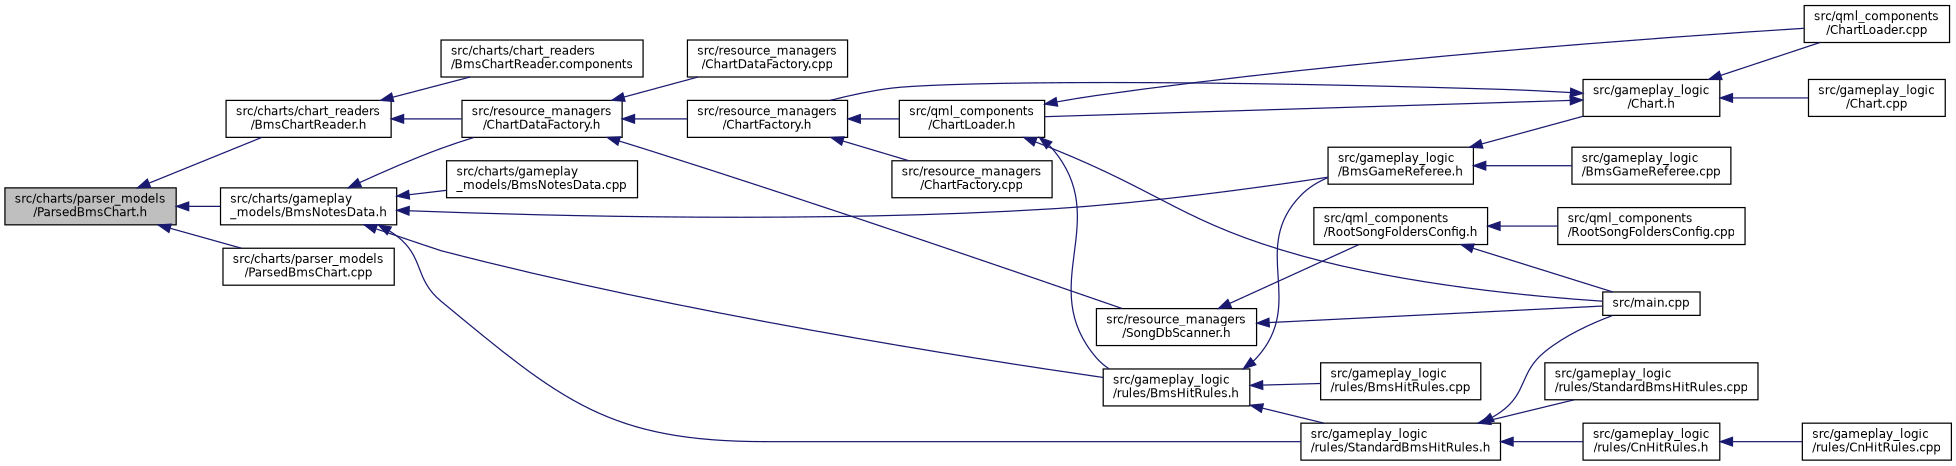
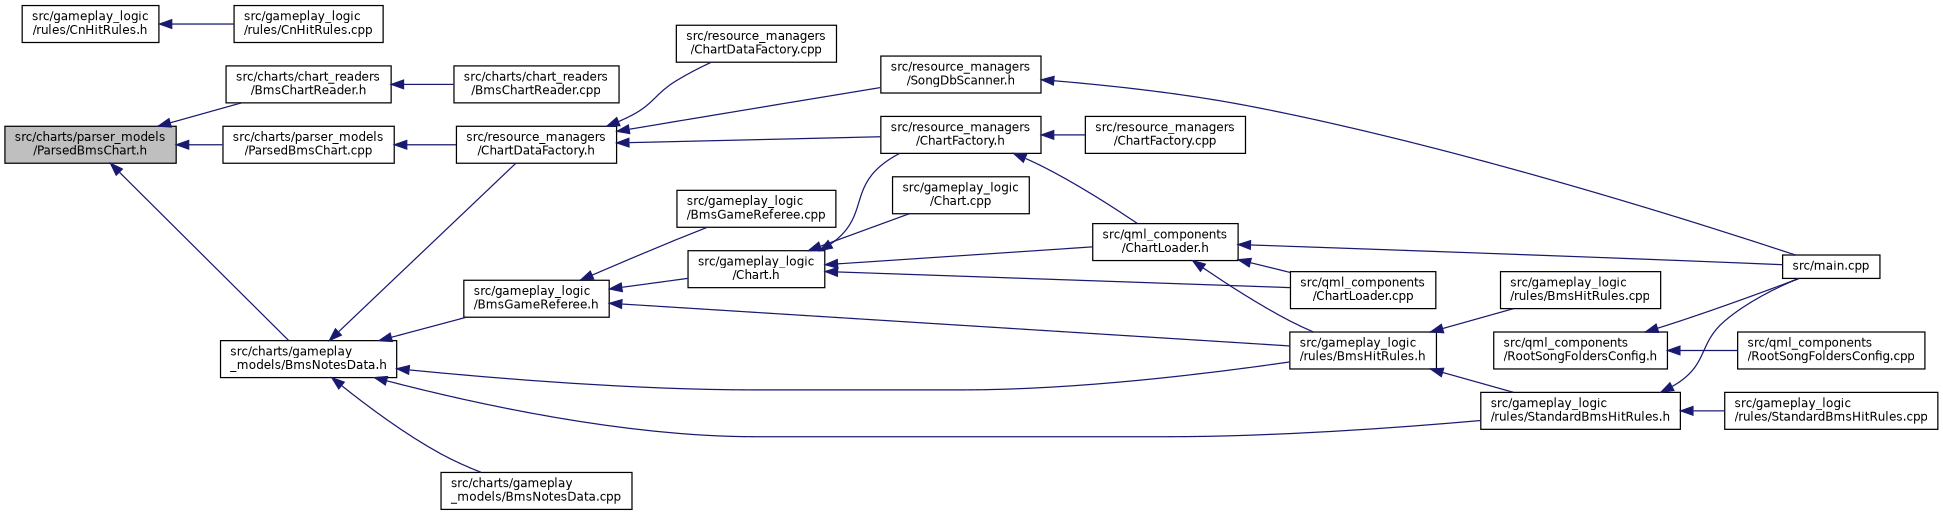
node "src/charts/chart_readers /BmsChartReader.components": label "src/charts/chart_readers /BmsChartReader.components" -> "src/charts/chart_readers /BmsChartReader.cpp"
edge "src/resource_managers /ChartDataFactory.h" -> "src/charts/chart_readers /BmsChartReader.h": now "src/resource_managers /ChartDataFactory.h" -> "src/charts/parser_models /ParsedBmsChart.cpp"
edge "src/gameplay_logic /BmsGameReferee.h" -> "src/gameplay_logic /rules/BmsHitRules.h": reversed
edge "src/qml_components /RootSongFoldersConfig.h" -> "src/resource_managers /SongDbScanner.h": removed
edge "src/gameplay_logic /rules/CnHitRules.h" -> "src/gameplay_logic /rules/StandardBmsHitRules.h": removed
